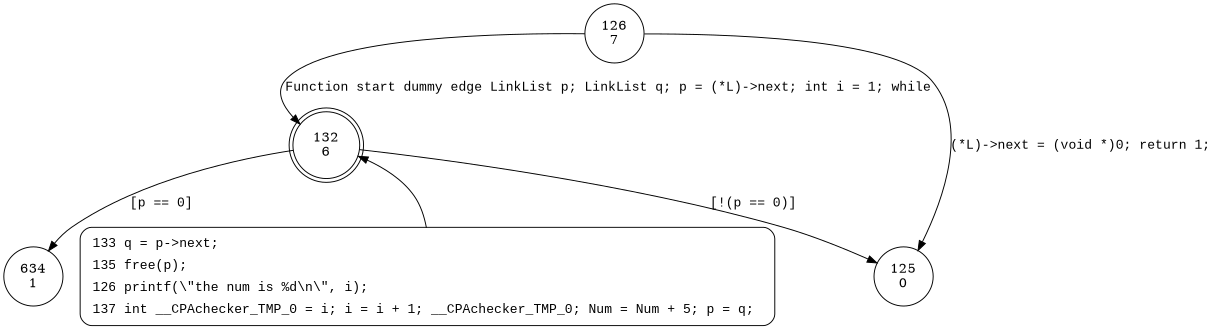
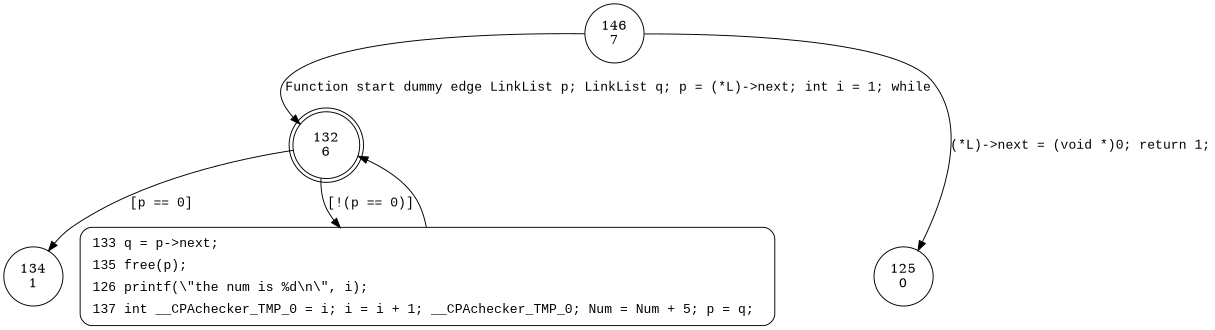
node "126 7": label "126 7" -> "146 7"
edge "132 6" -> "125 0": now "132 6" -> "133"
node "634 1": label "634 1" -> "134 1"
